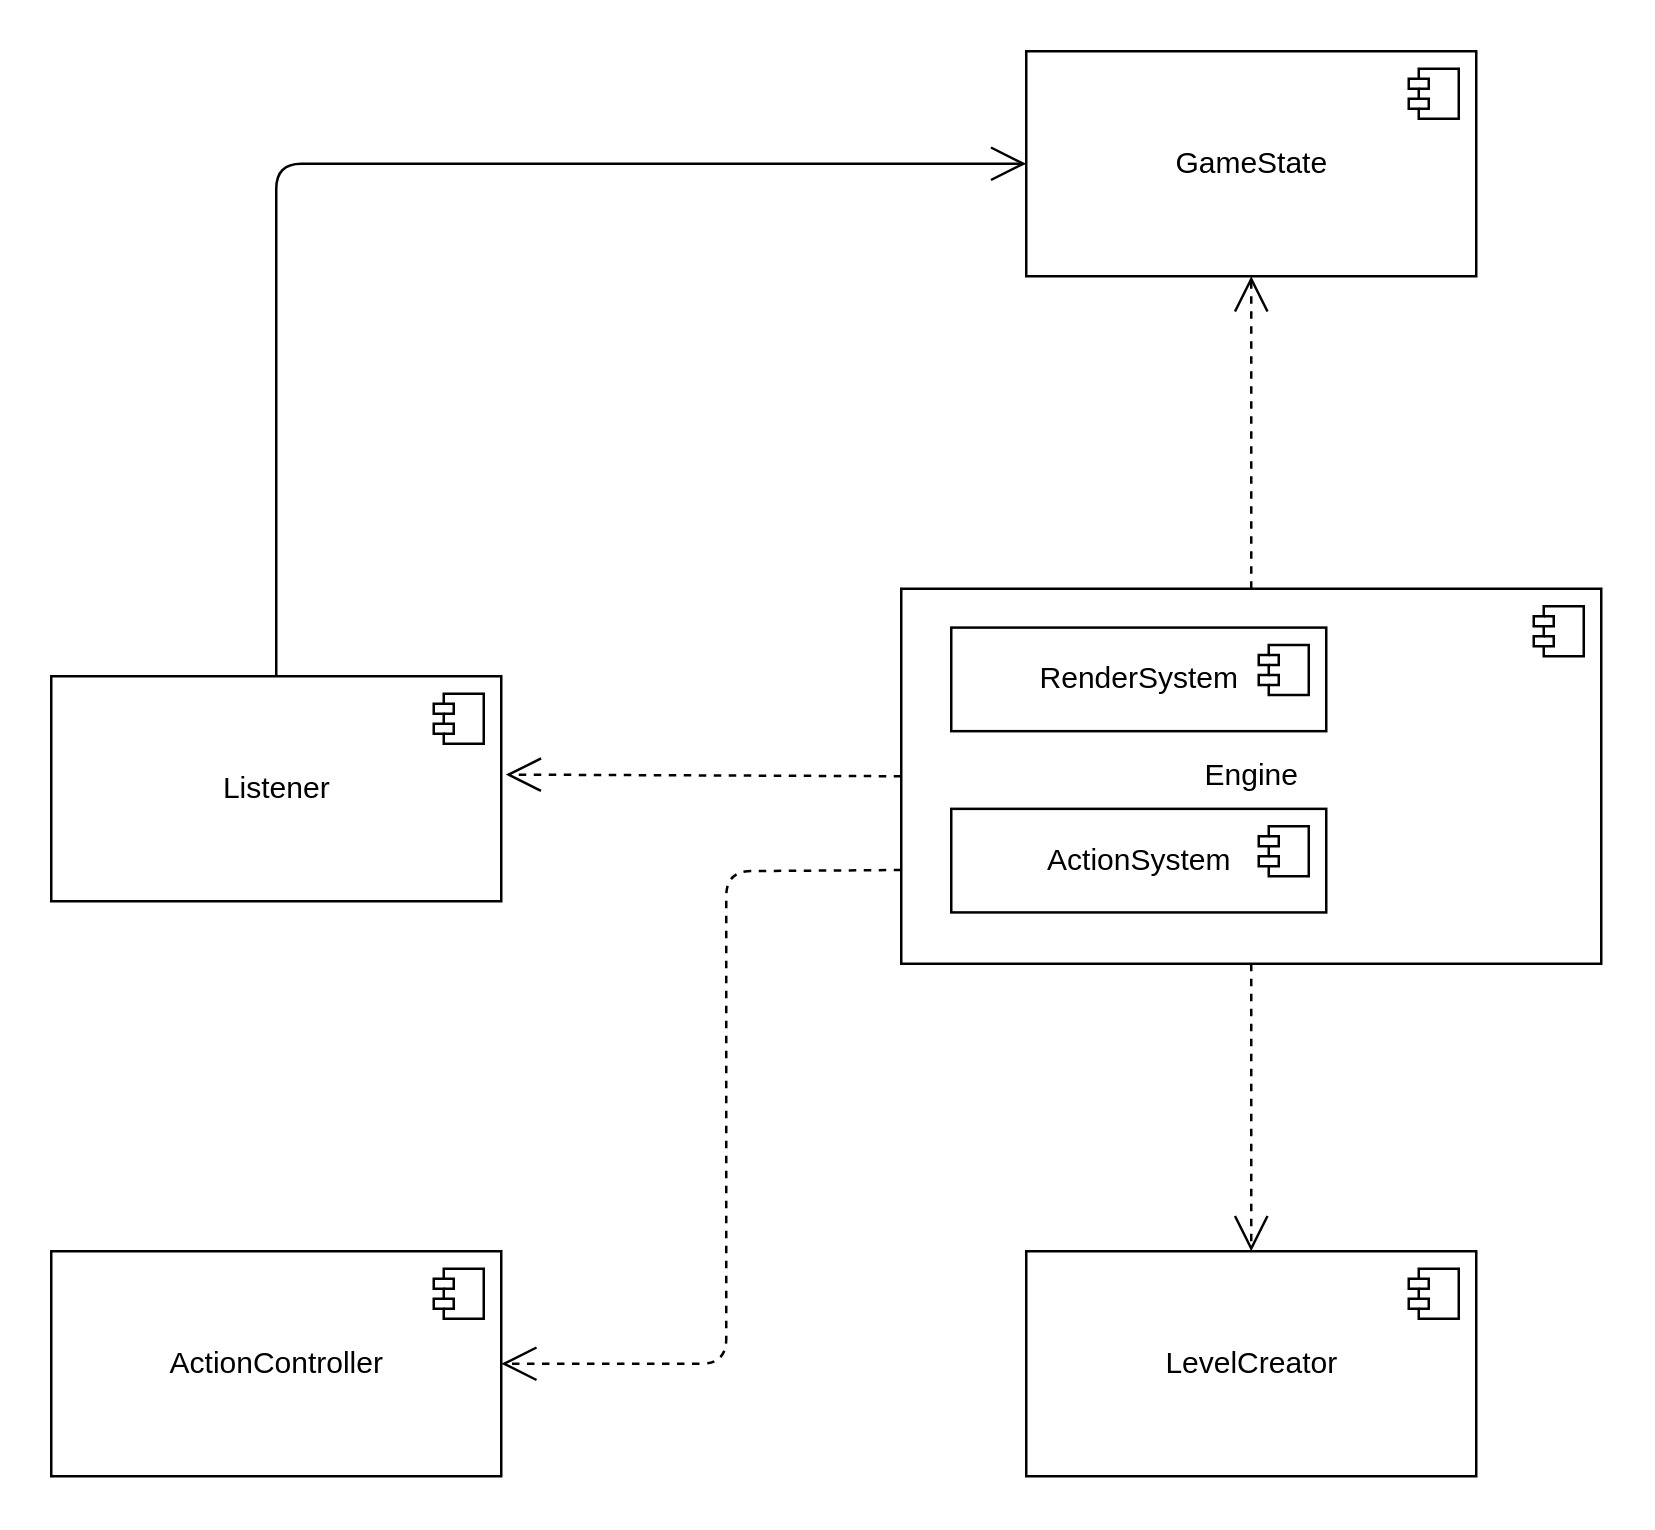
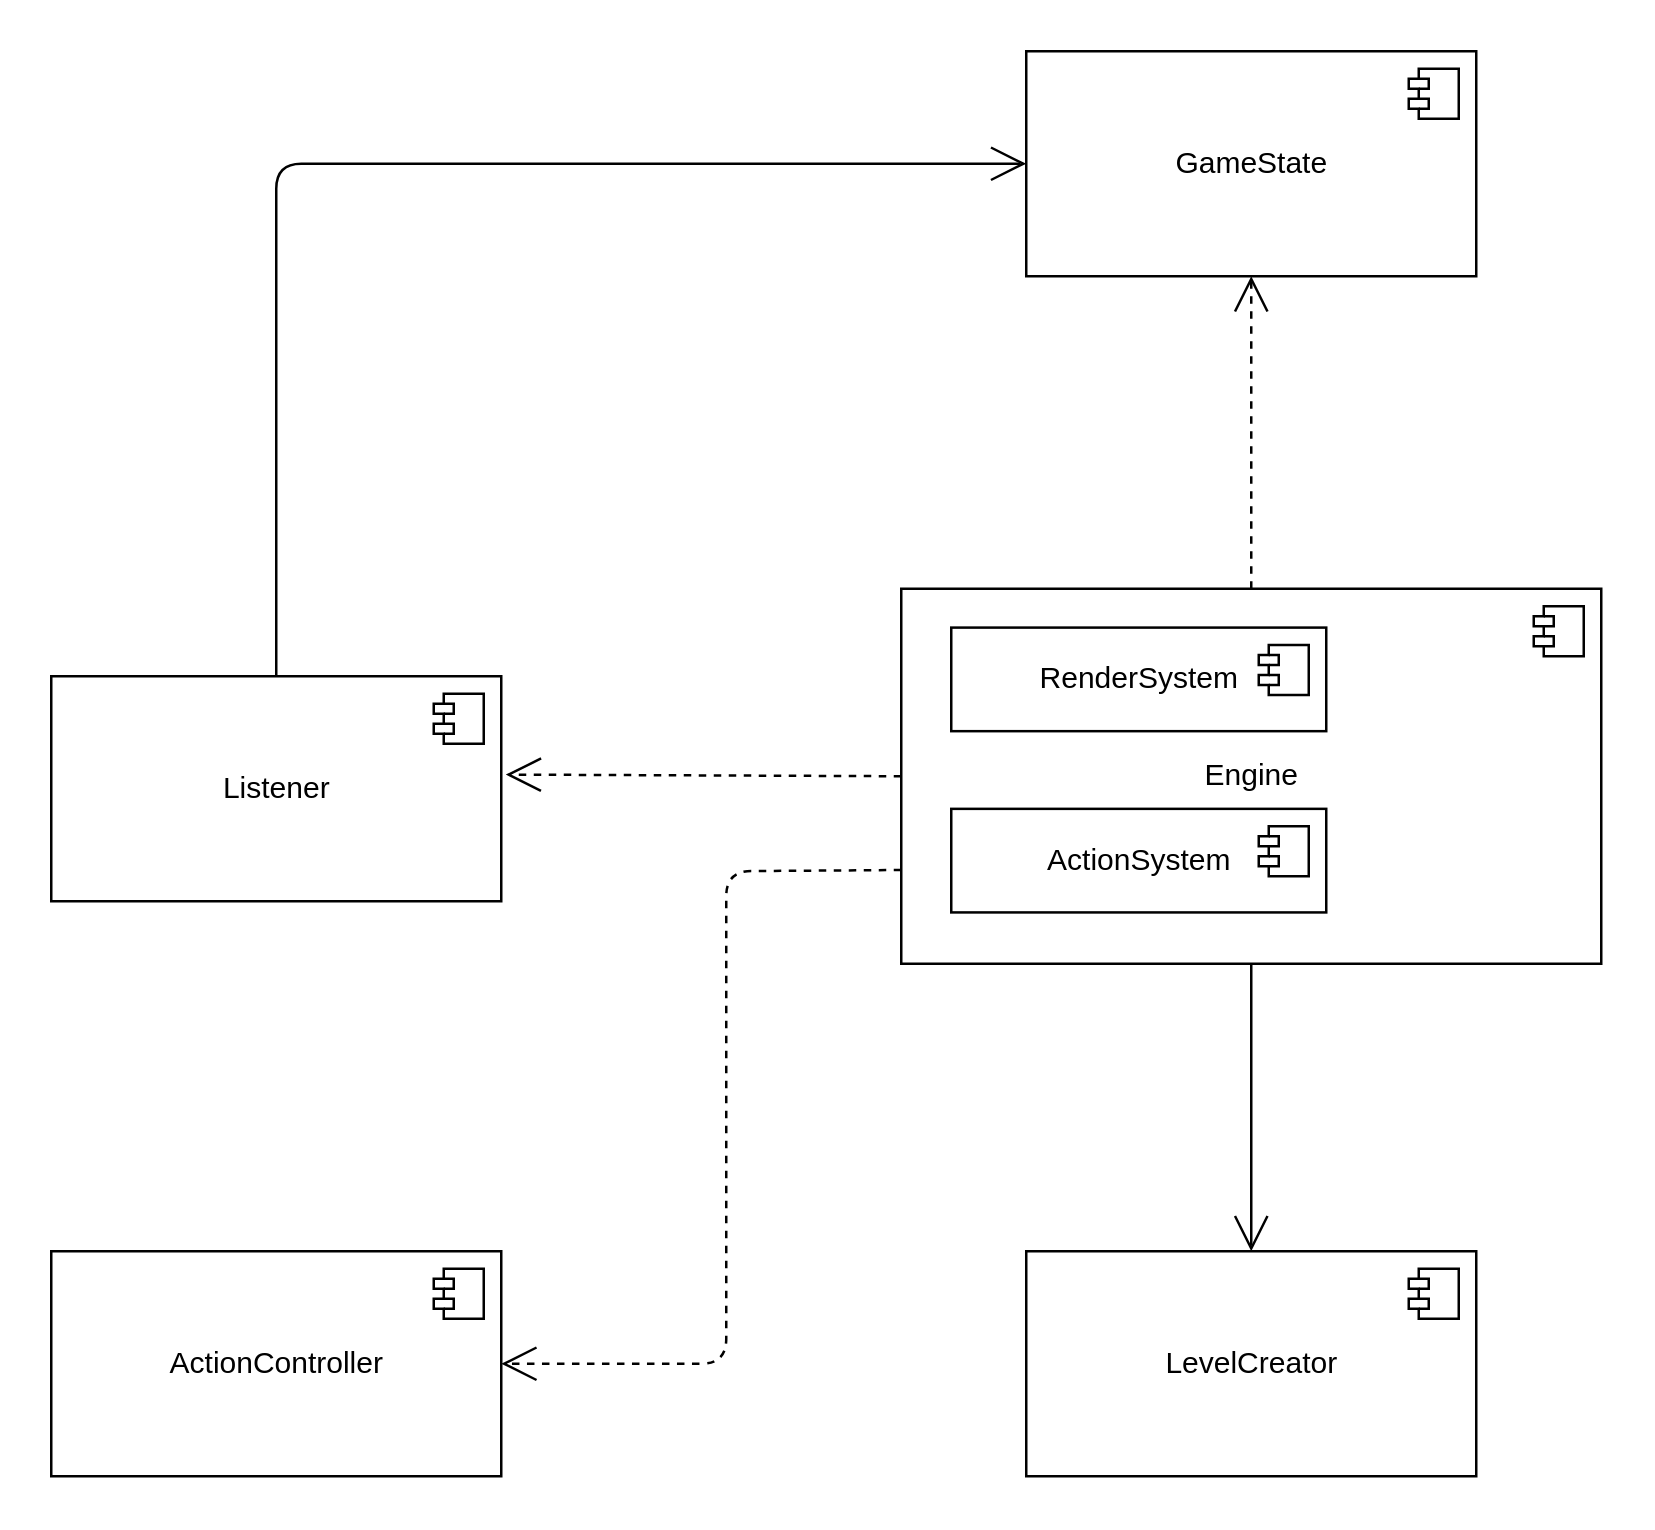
edge "Engine" -> "LevelCreator": style dashed -> solid
